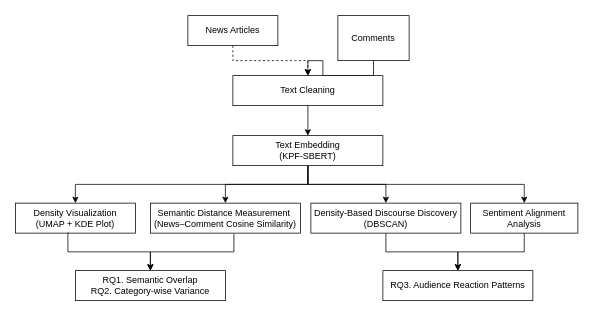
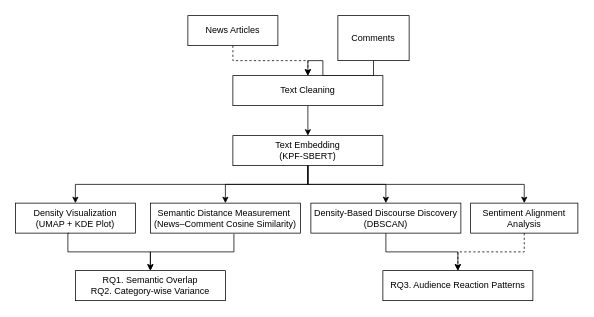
edge "Sentiment Alignment Analysis" -> "RQ3. Audience Reaction Patterns": style solid -> dashed
